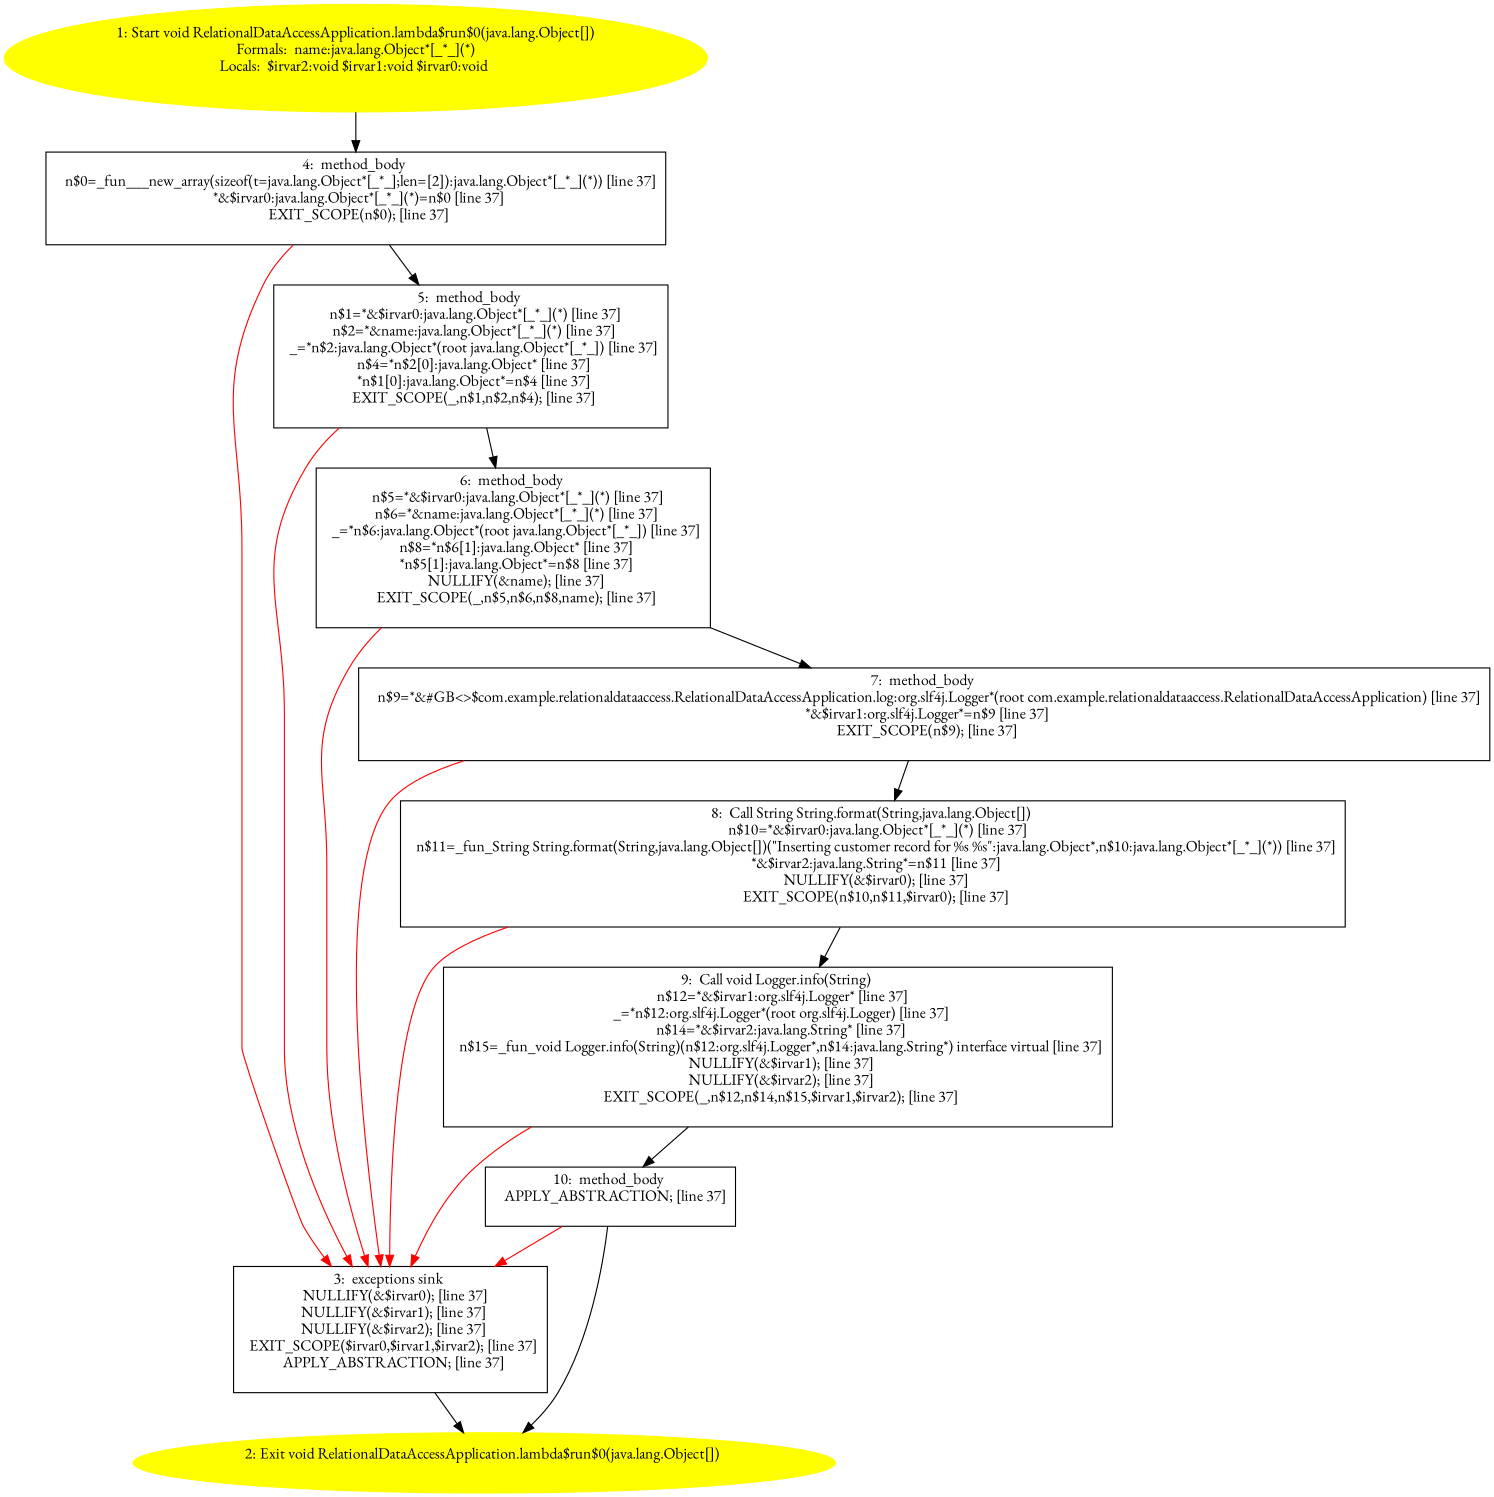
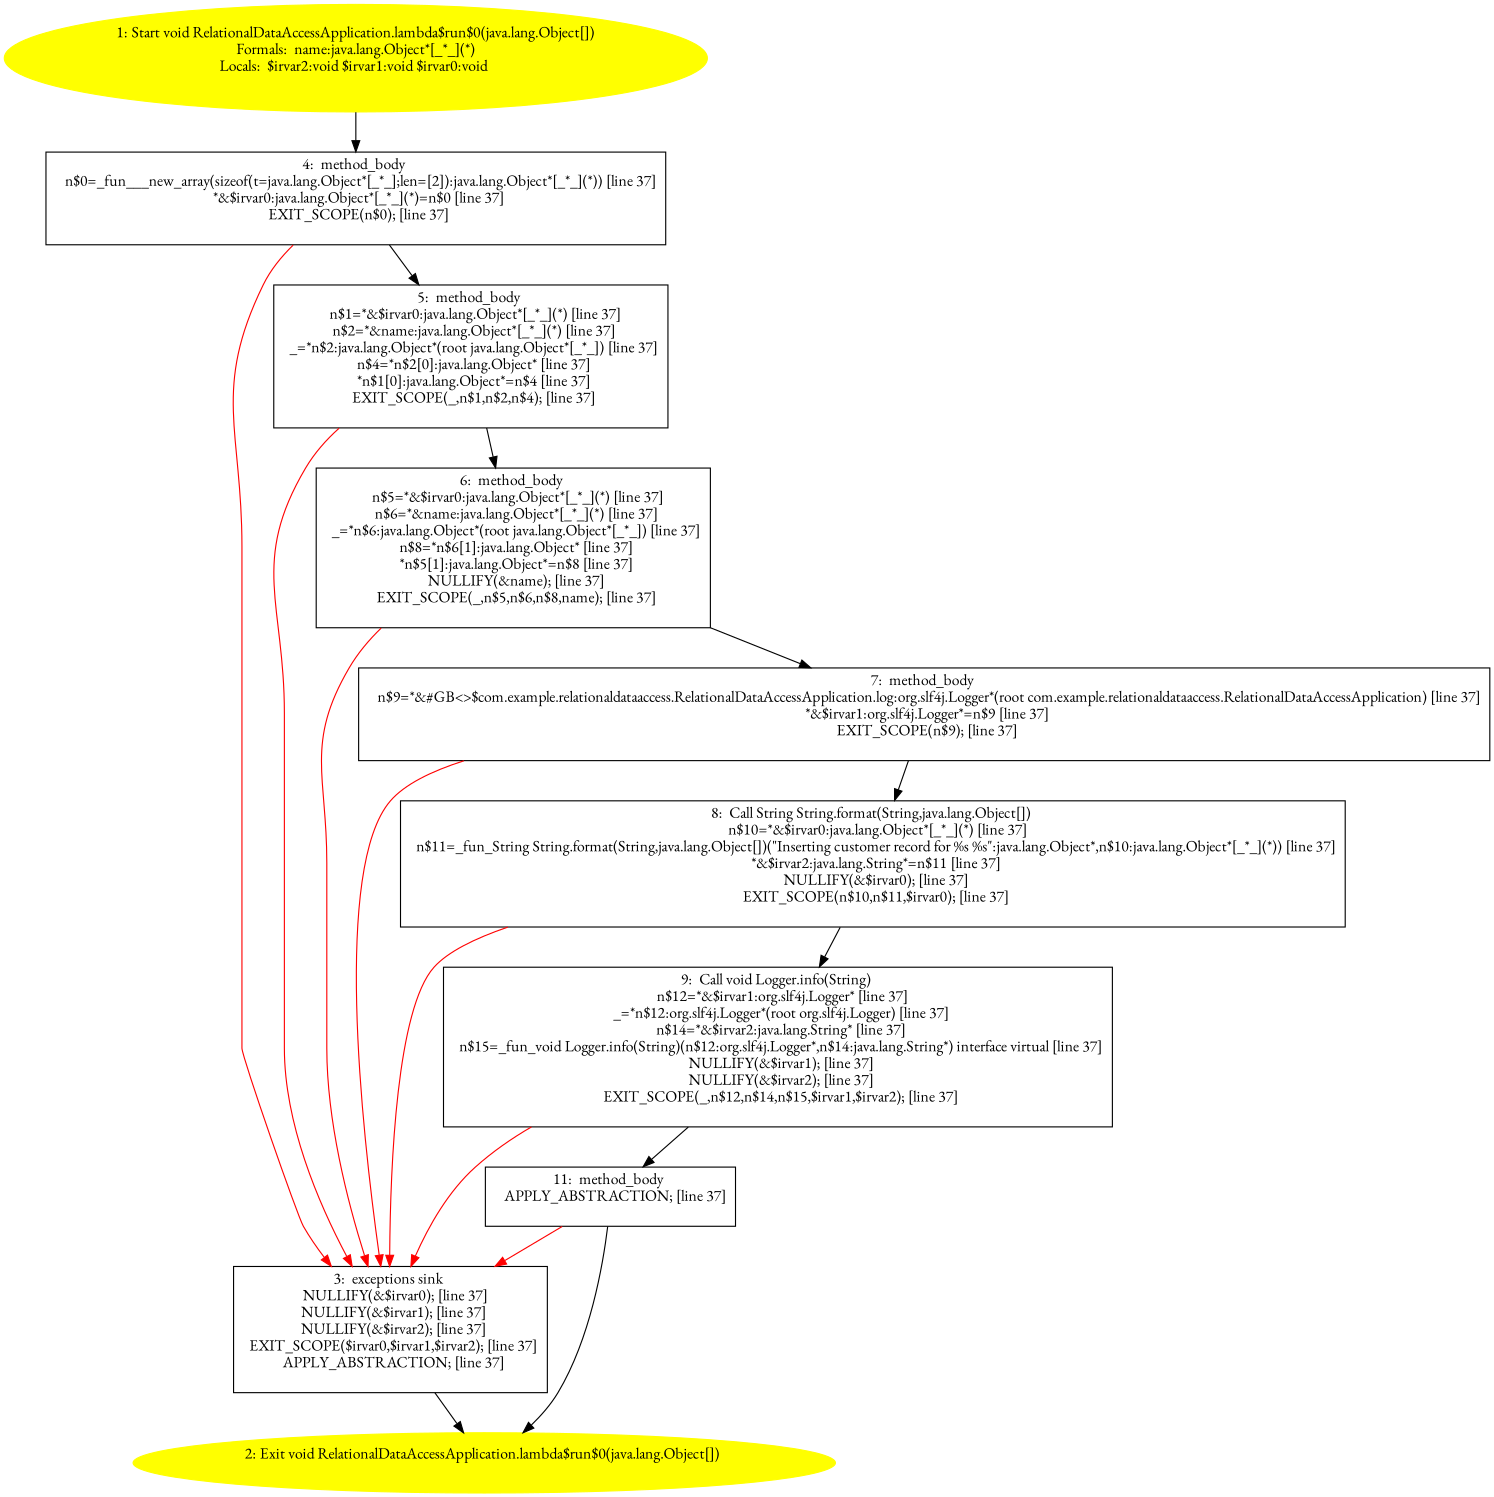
node "10:  method_body APPLY_ABSTRACTION; [line 37]": label "10:  method_body APPLY_ABSTRACTION; [line 37]" -> "11:  method_body APPLY_ABSTRACTION; [line 37]"
